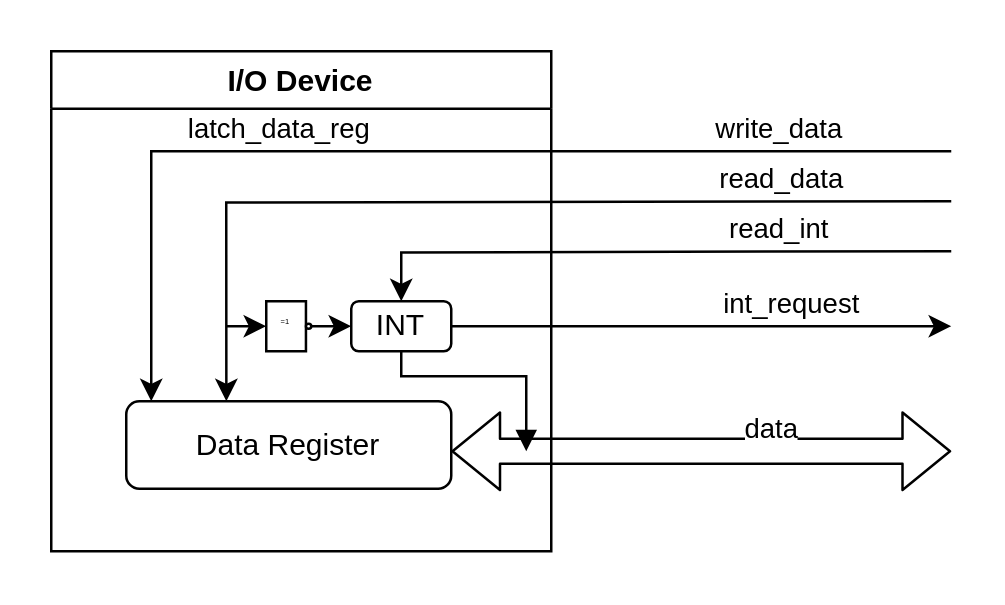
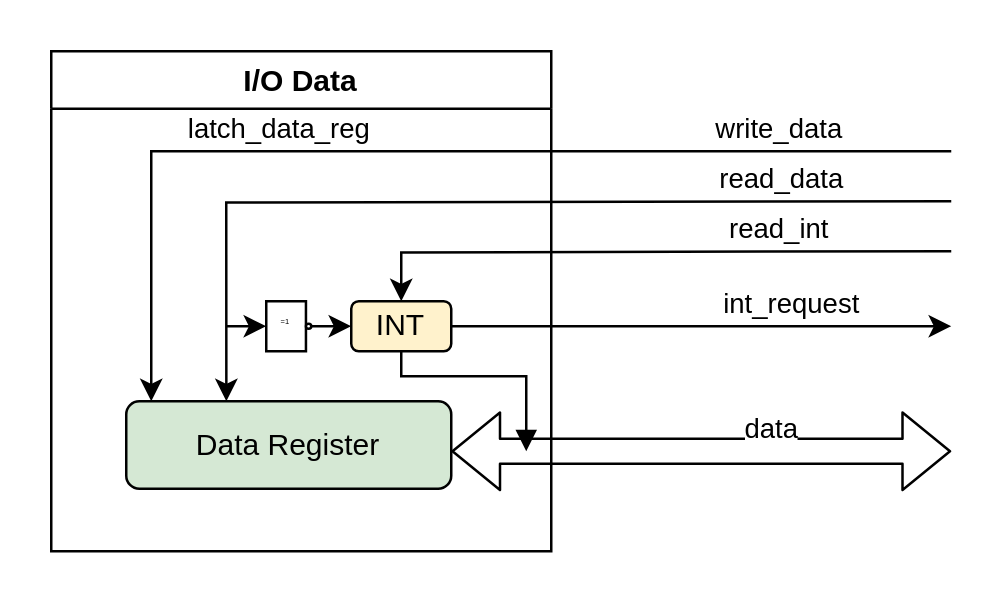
node "I/O Device": label "I/O Device" -> "I/O Data"
node "INT": fillcolor #ffffff -> #fff2cc
node "Data Register": fillcolor #ffffff -> #d5e8d4
